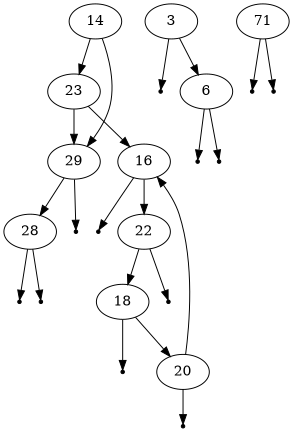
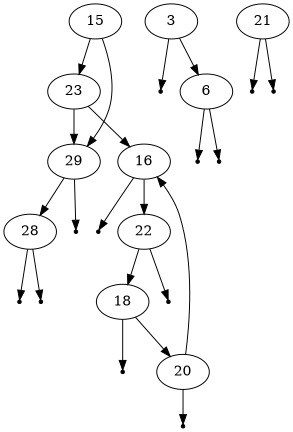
node "14": label "14" -> "15"
node "71": label "71" -> "21"
